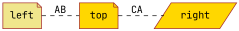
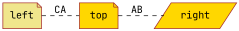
edge "left" -- "top": label "AB" -> "CA"
edge "top" -- "right": label "CA" -> "AB"
